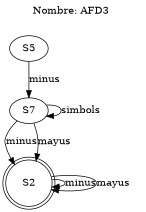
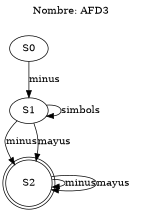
node "S5": label "S5" -> "S0"
node "S7": label "S7" -> "S1"
